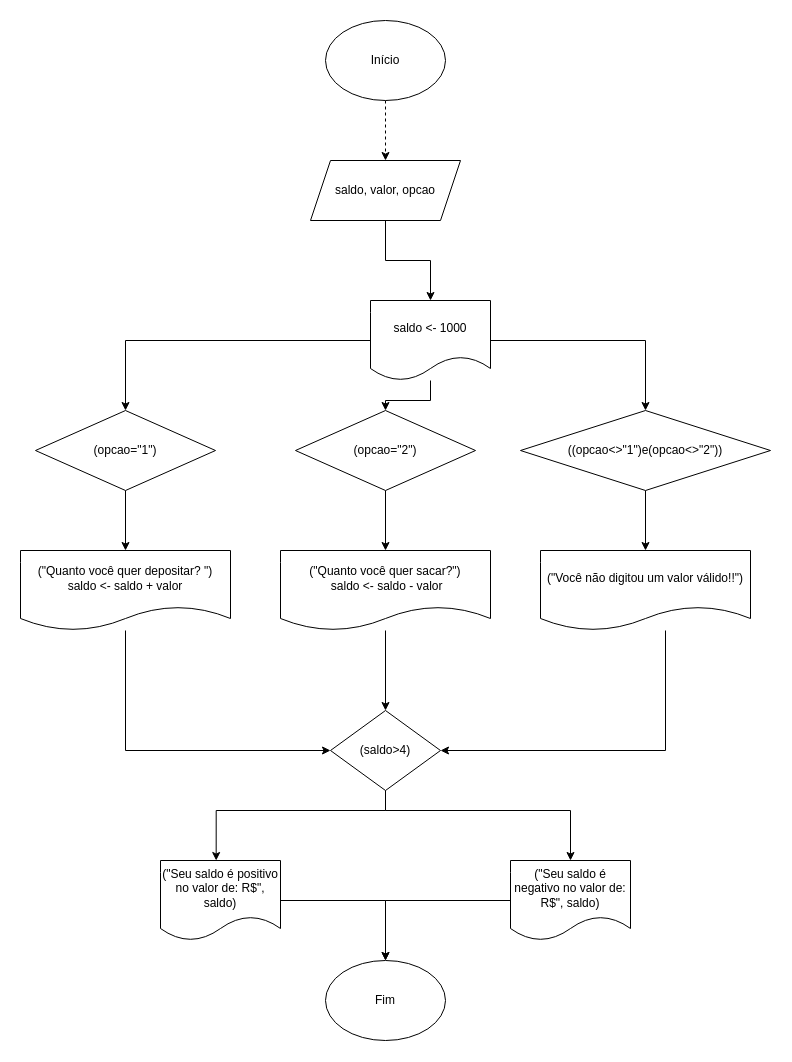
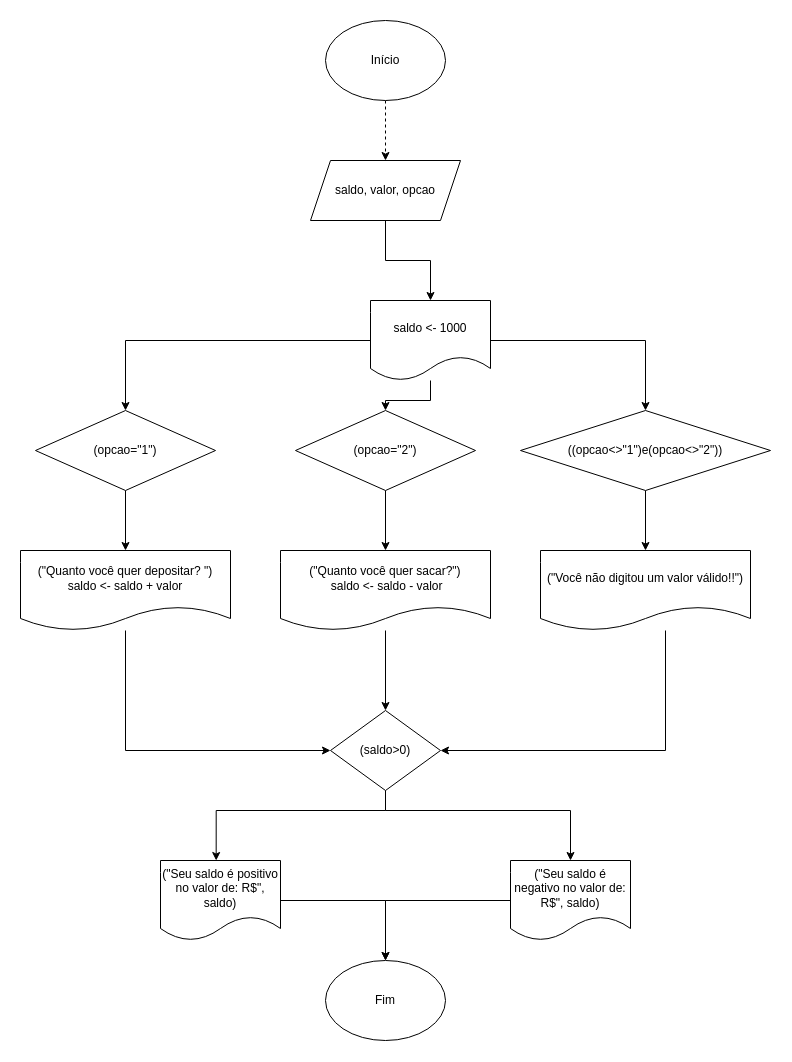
node "(saldo>4)": label "(saldo>4)" -> "(saldo>0)"
